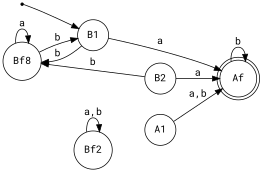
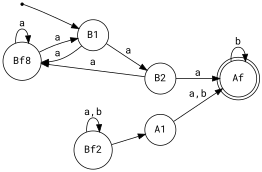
edge "Bf8" -> "B1": label "b" -> "a"
edge "B1" -> "Af": now "B1" -> "B2"
edge "B1" -> "Bf8": label "b" -> "a"
edge "B2" -> "Bf8": label "b" -> "a"
edge "Bf2" -> "A1": added
